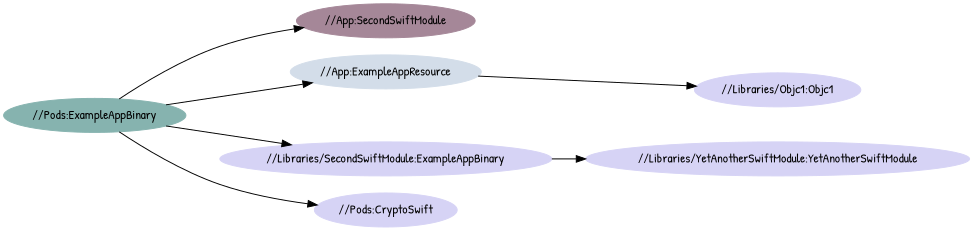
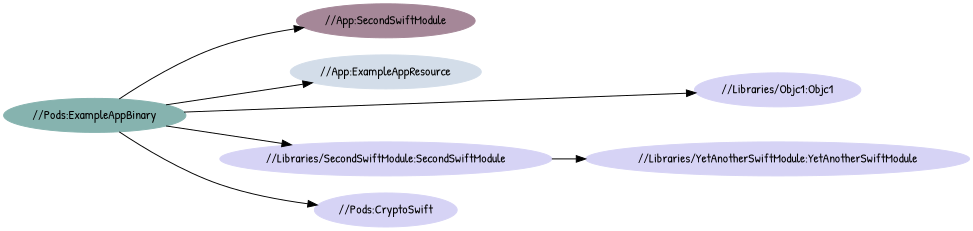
edge "//App:ExampleAppResource" -> "//Libraries/Objc1:Objc1": now "//Pods:ExampleAppBinary" -> "//Libraries/Objc1:Objc1"
node "//Libraries/SecondSwiftModule:ExampleAppBinary": label "//Libraries/SecondSwiftModule:ExampleAppBinary" -> "//Libraries/SecondSwiftModule:SecondSwiftModule"
